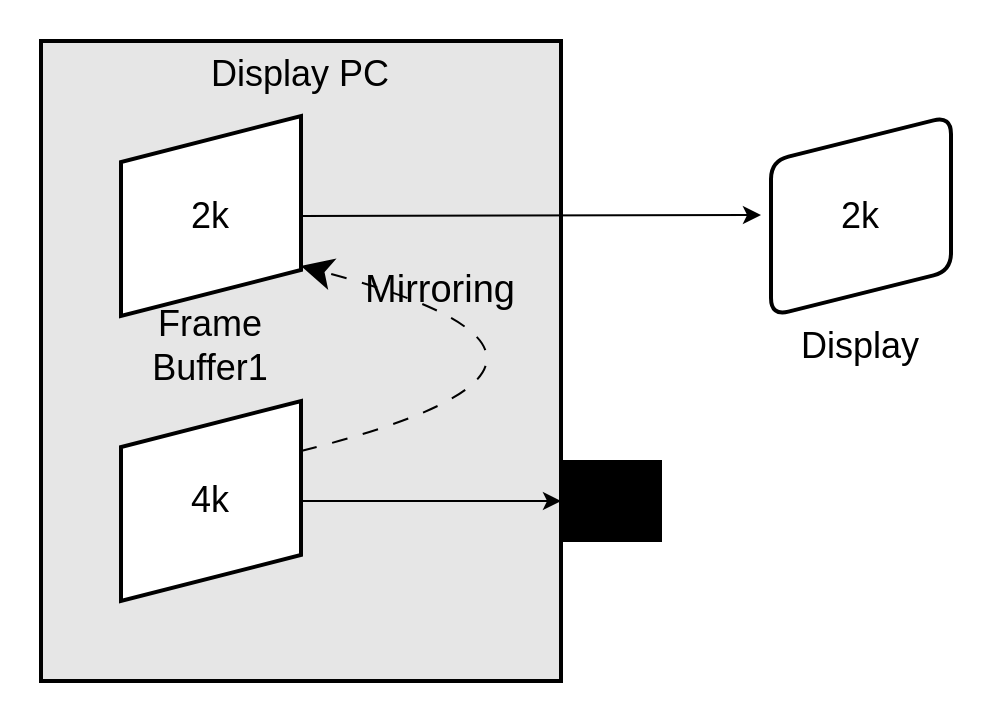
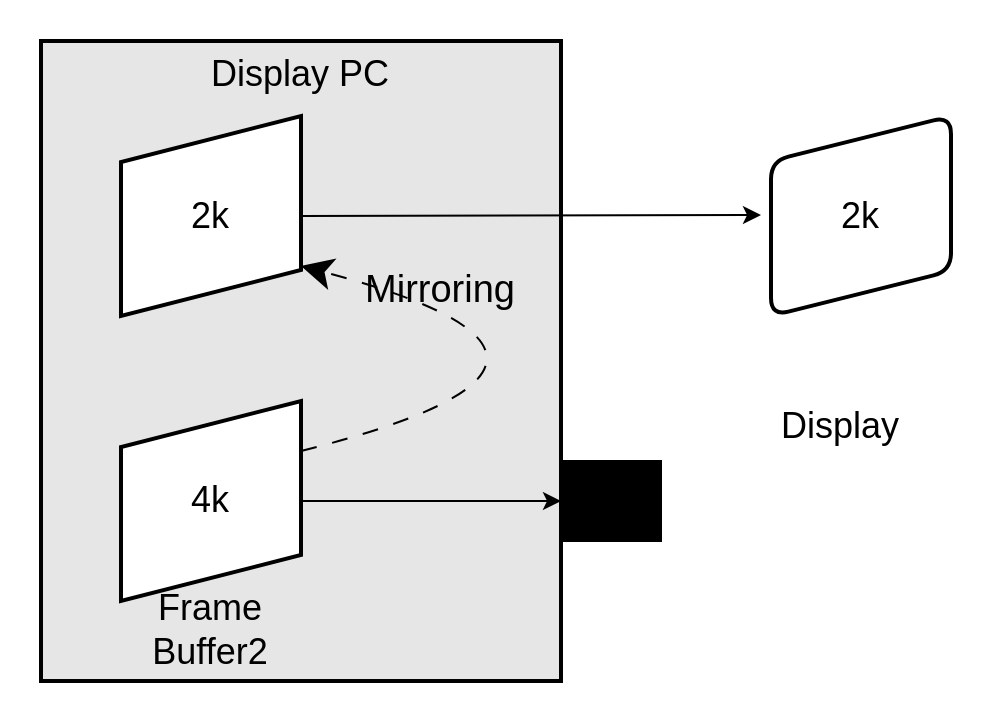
node "Frame Buffer1": removed
node "Display": moved (861, 346) -> (841, 426)
node "Frame Buffer2": added
